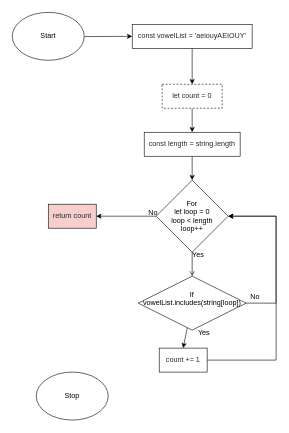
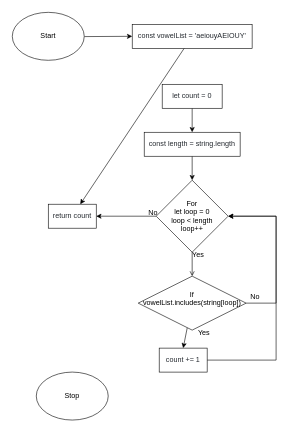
edge "const vowelList = 'aeiouyAEIOUY'" -> "let count = 0": now "const vowelList = 'aeiouyAEIOUY'" -> "return count"
node "let count = 0": style dashed -> solid
node "return count": fillcolor #f8cecc -> #ffffff
